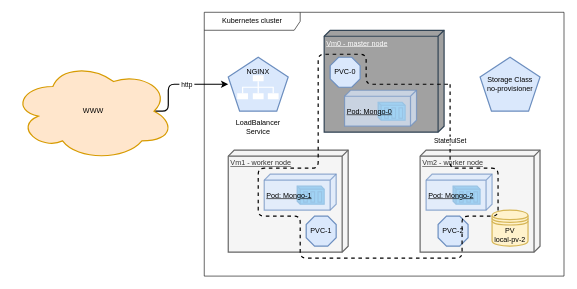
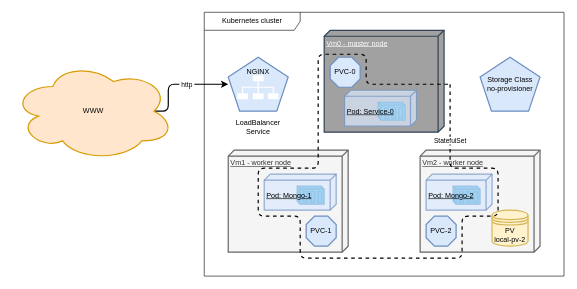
node "Pod: Mongo-0": label "Pod: Mongo-0" -> "Pod: Service-0"
node "PVC-2": moved (453, 231) -> (441, 231)
